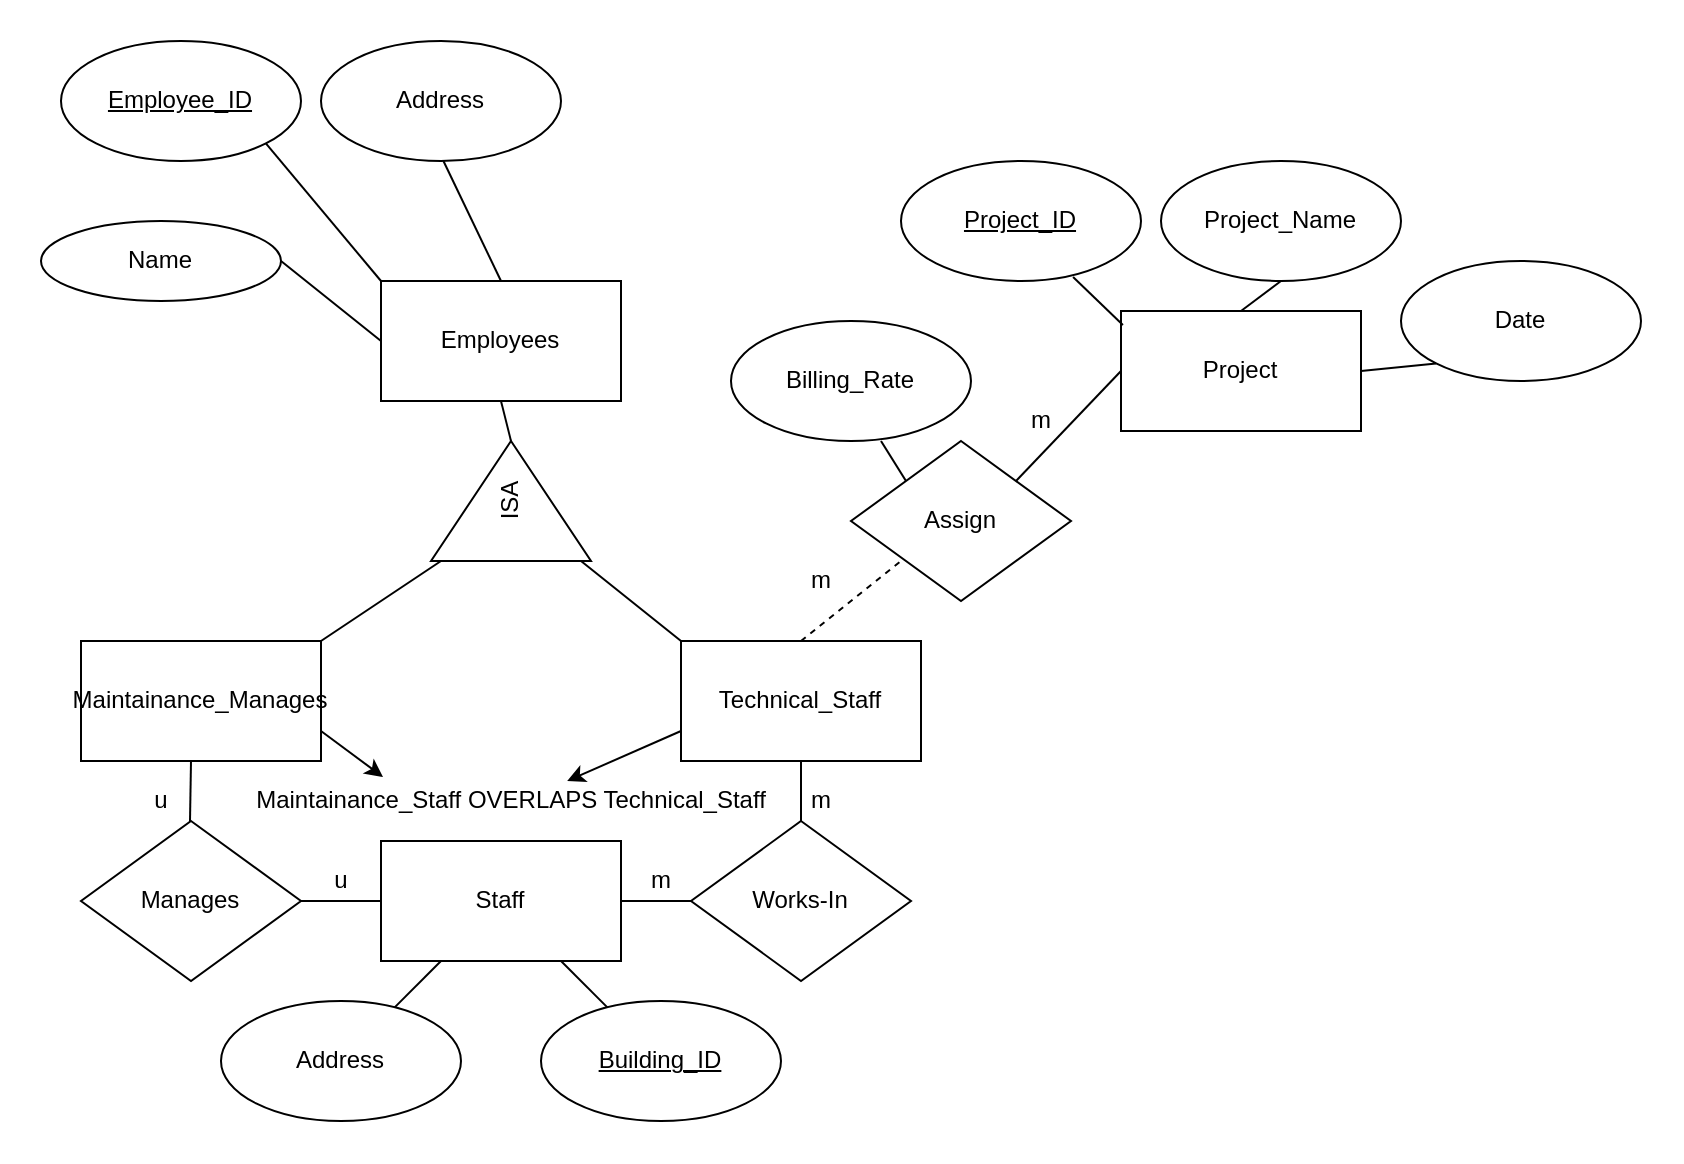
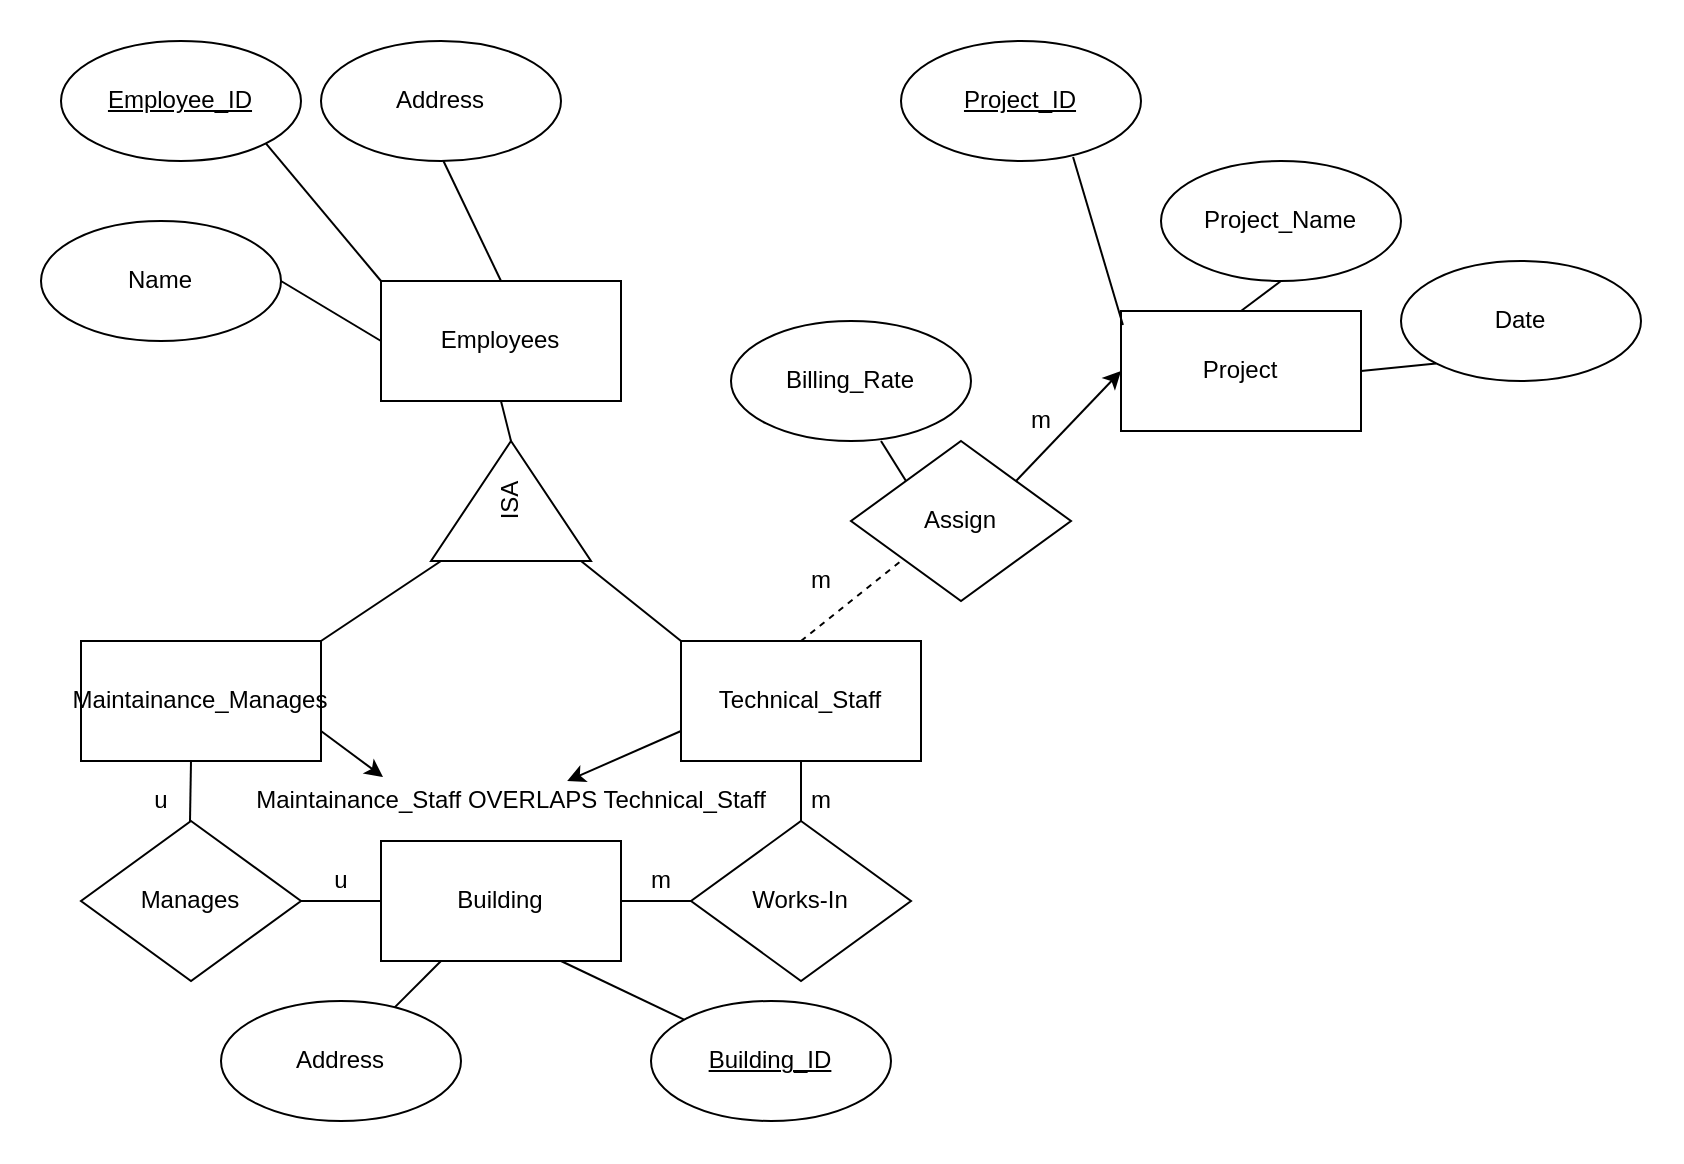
node "Project_ID": moved (1021, 221) -> (1021, 101)
node "Name": size 240x80 -> 240x120
edge "Project" -- "Assign": arrowhead none -> classic
node "Staff": label "Staff" -> "Building"
node "Building_ID": moved (661, 1061) -> (771, 1061)
